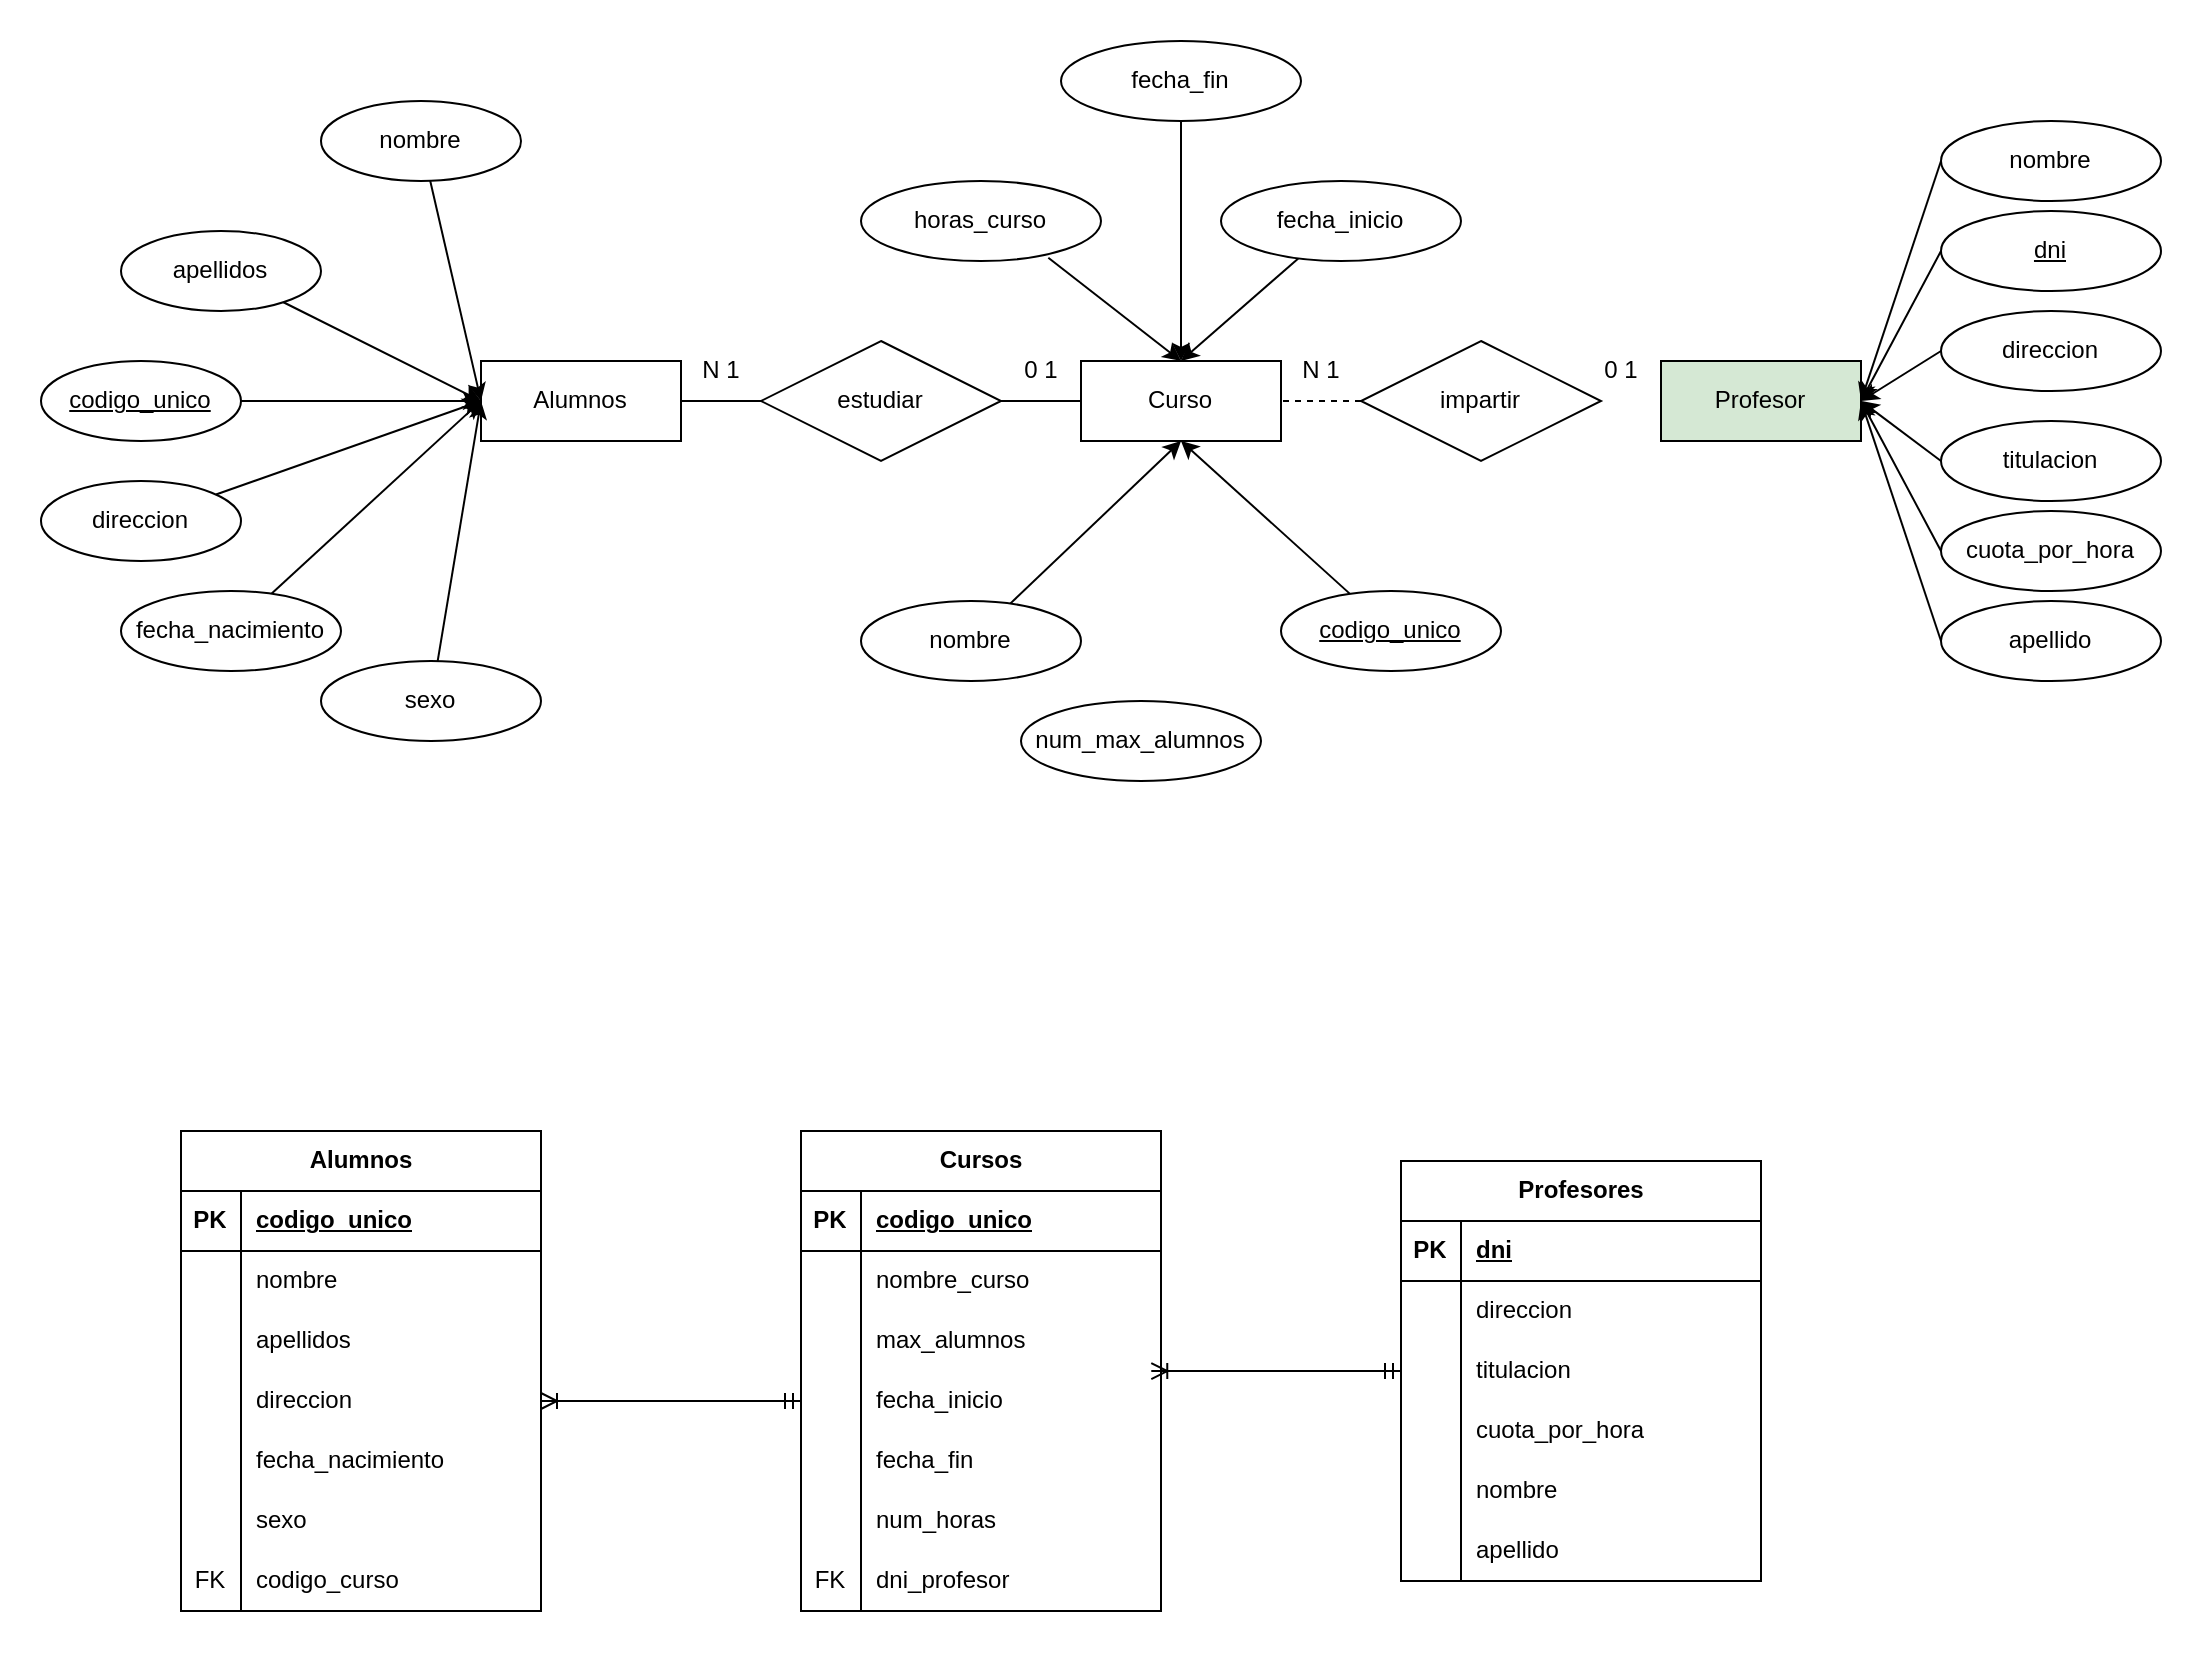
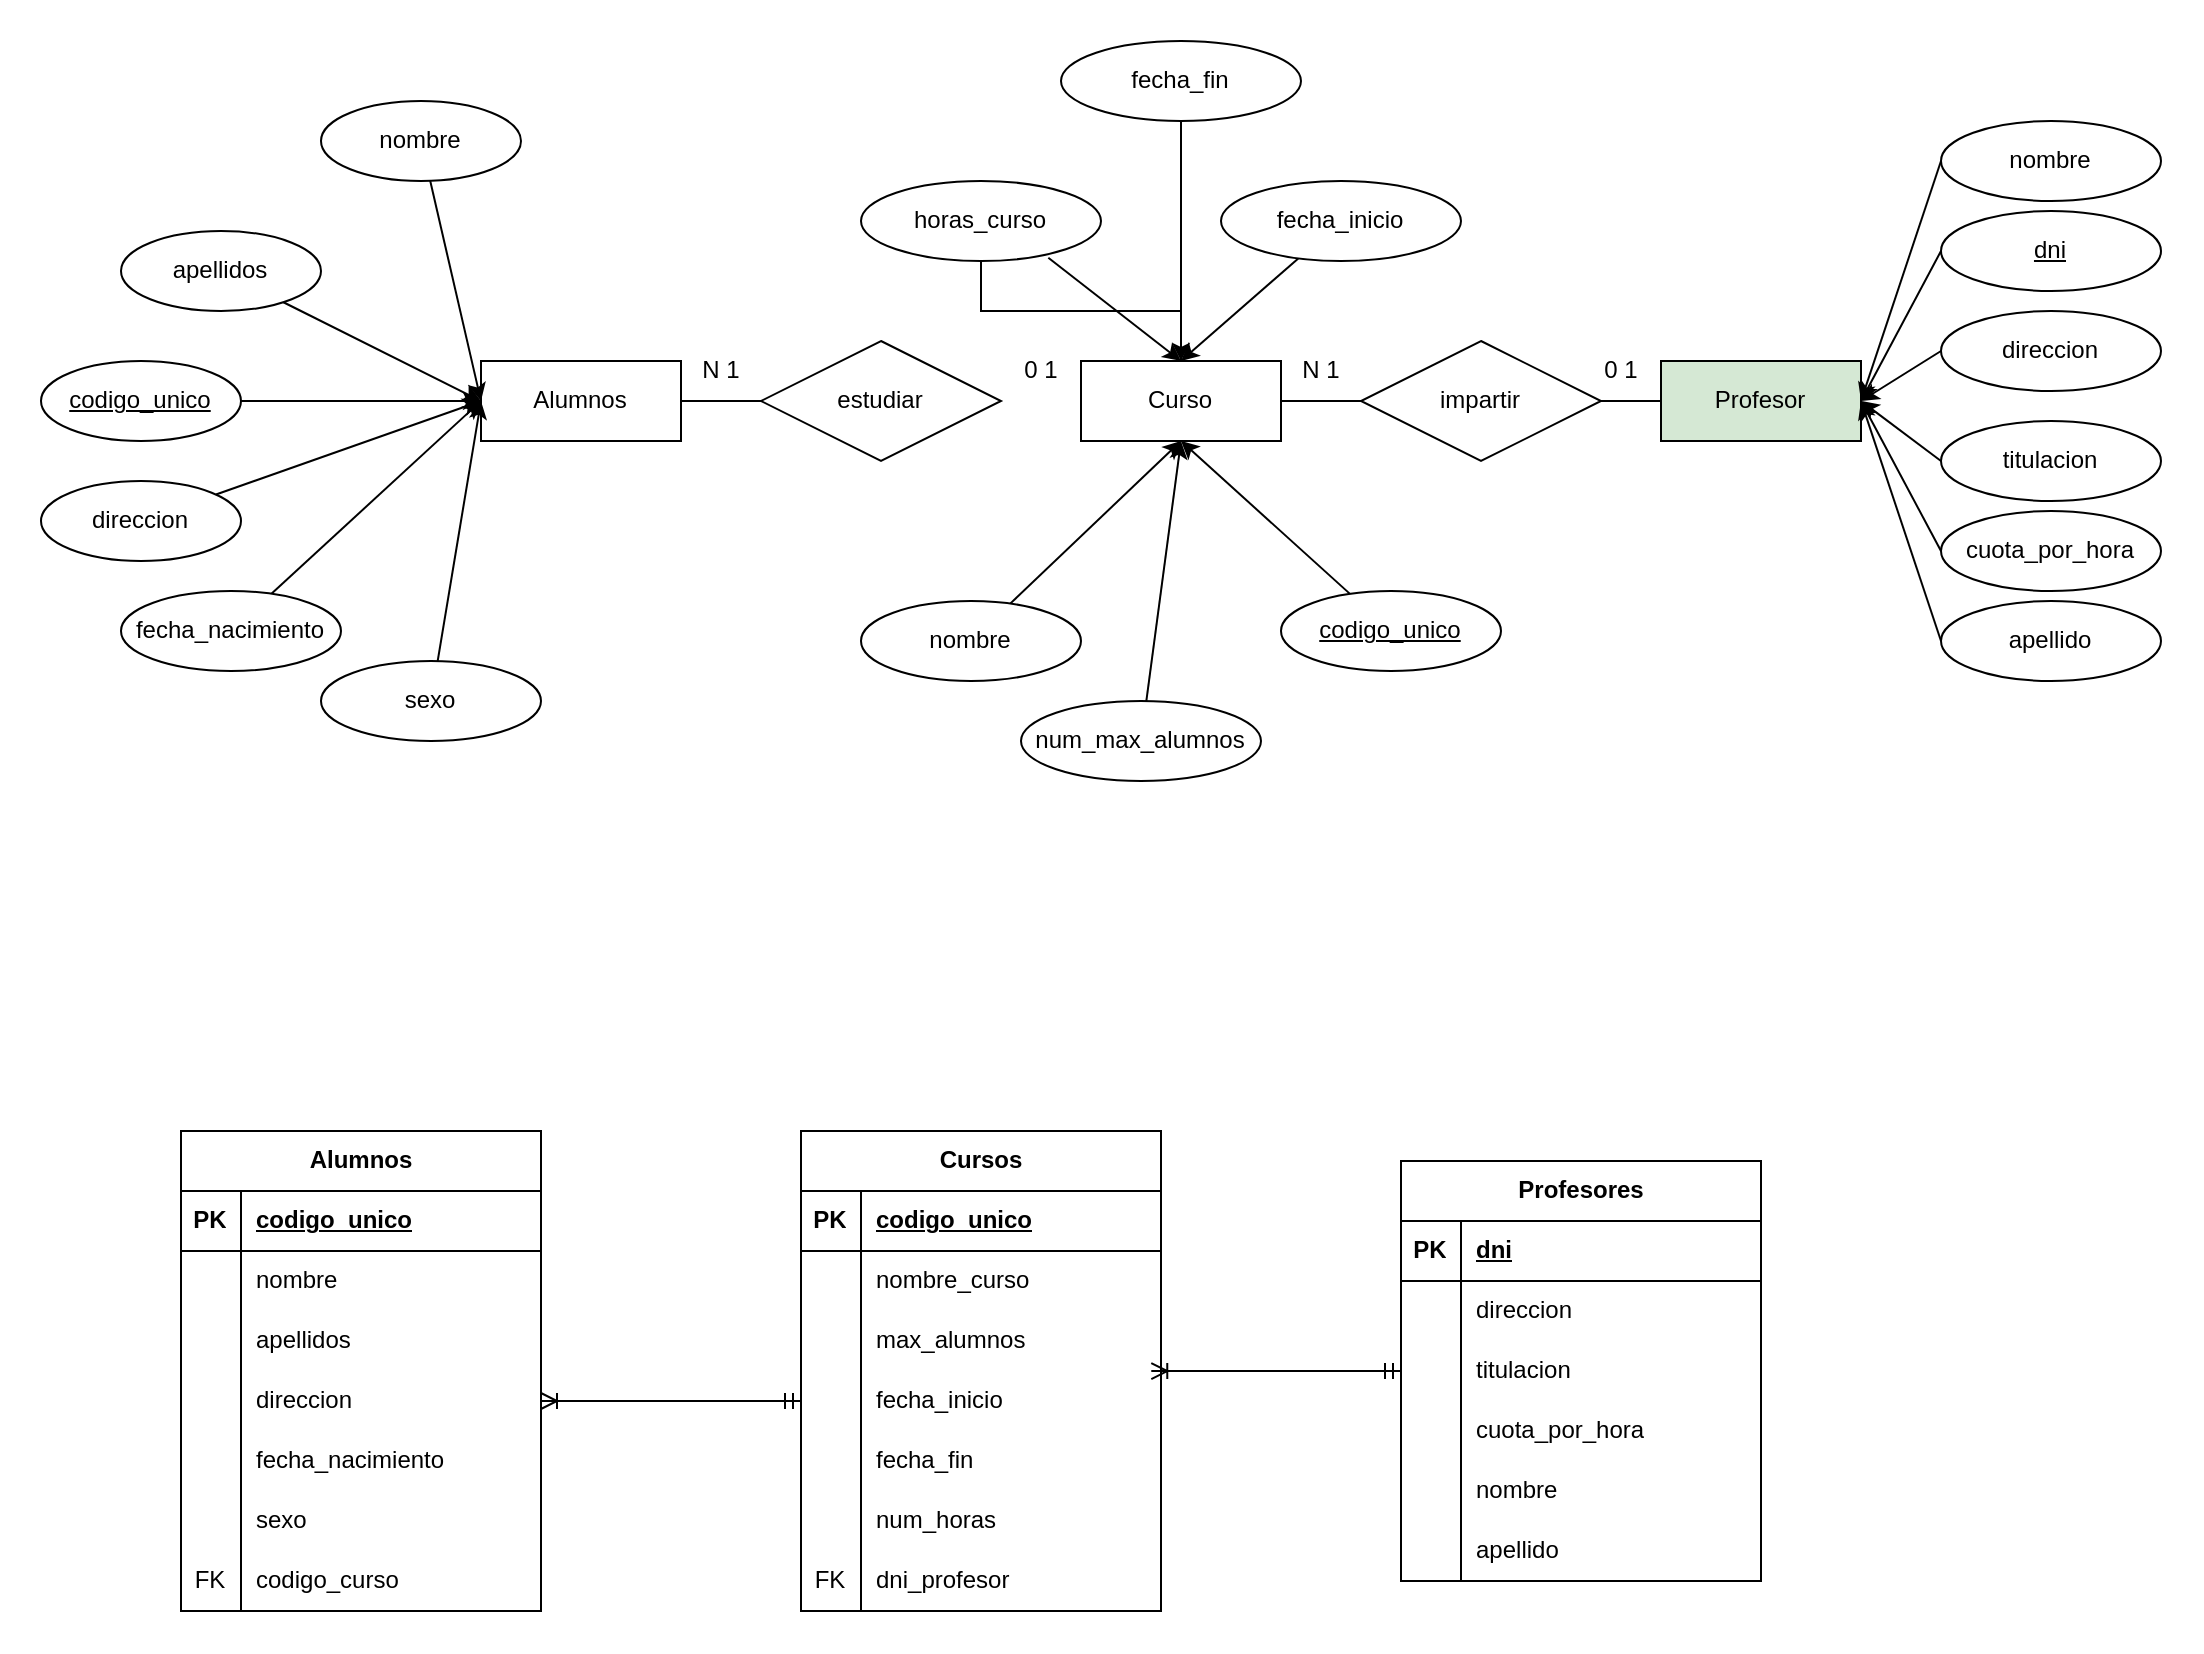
edge "estudiar" -- "Curso": now "horas_curso" -- "Curso"
edge "Curso" -- "impartir": style dashed -> solid
edge "impartir" -- "Profesor": added
edge "num_max_alumnos" -> "Curso": added
